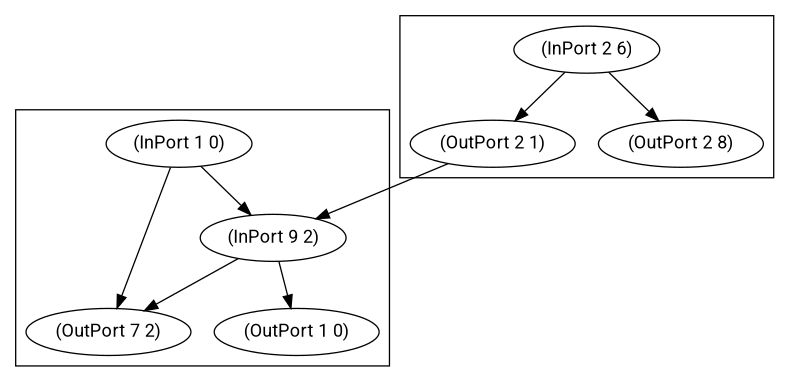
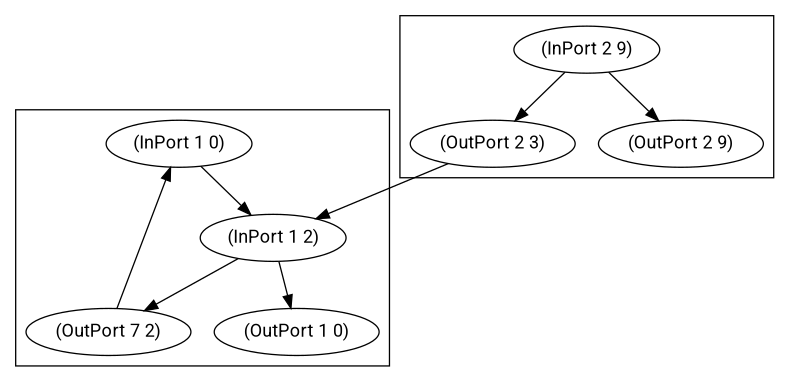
node "(InPort 2 6)": label "(InPort 2 6)" -> "(InPort 2 9)"
node "(OutPort 2 1)": label "(OutPort 2 1)" -> "(OutPort 2 3)"
node "(OutPort 2 8)": label "(OutPort 2 8)" -> "(OutPort 2 9)"
edge "(InPort 1 0)" -> "(OutPort 7 2)": reversed
node "(InPort 9 2)": label "(InPort 9 2)" -> "(InPort 1 2)"
